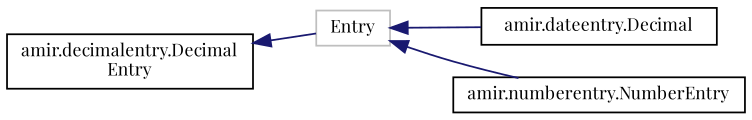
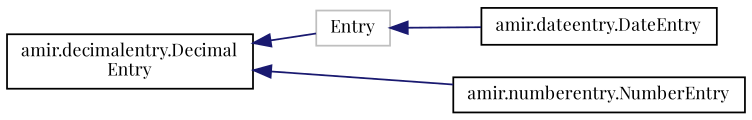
node "amir.dateentry.Decimal": label "amir.dateentry.Decimal" -> "amir.dateentry.DateEntry"
edge "amir.numberentry.NumberEntry" -> "Entry": now "amir.numberentry.NumberEntry" -> "amir.decimalentry.Decimal Entry"
